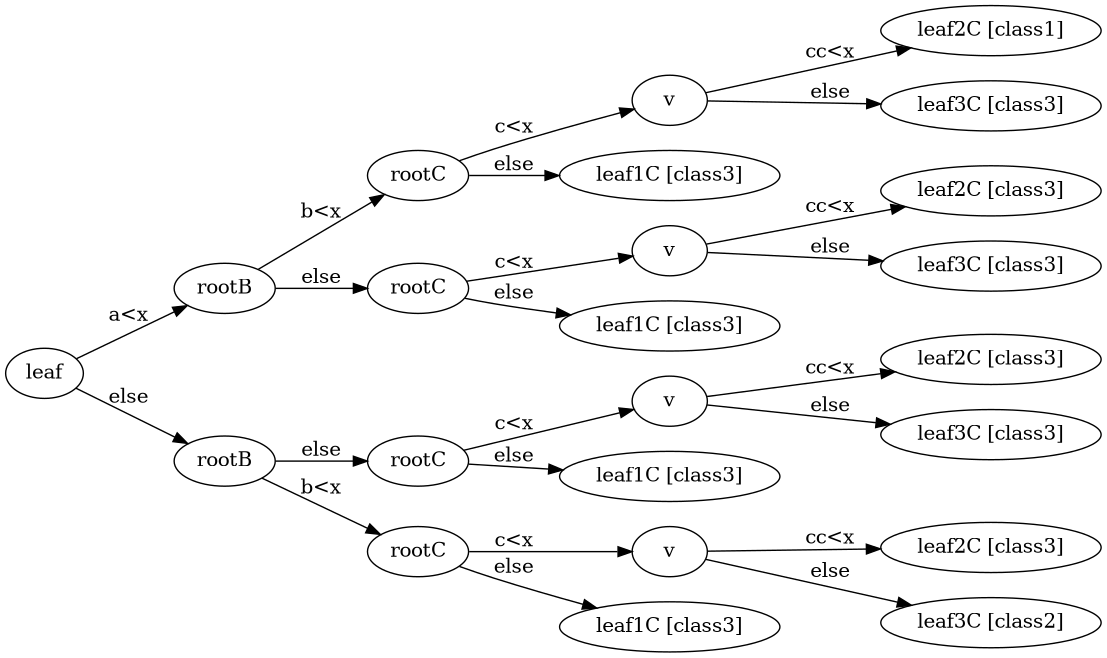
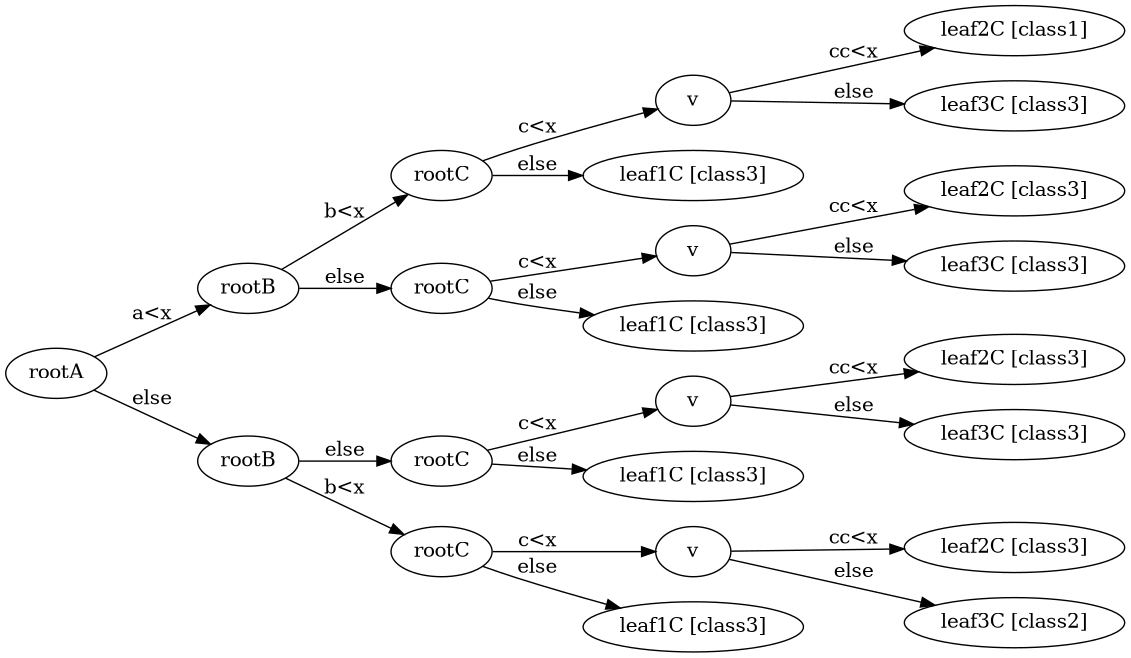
node "leaf": label "leaf" -> "rootA"
